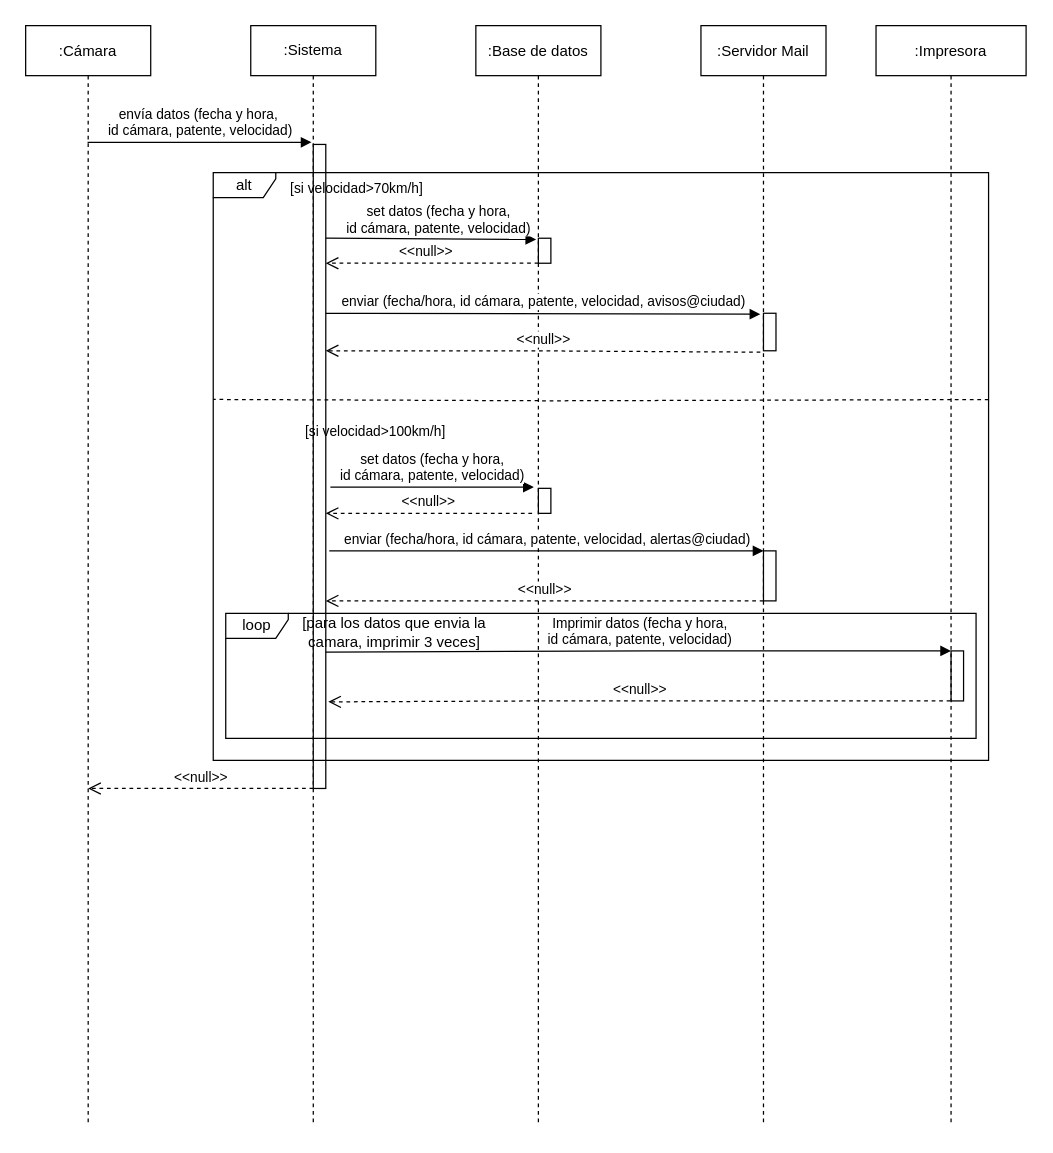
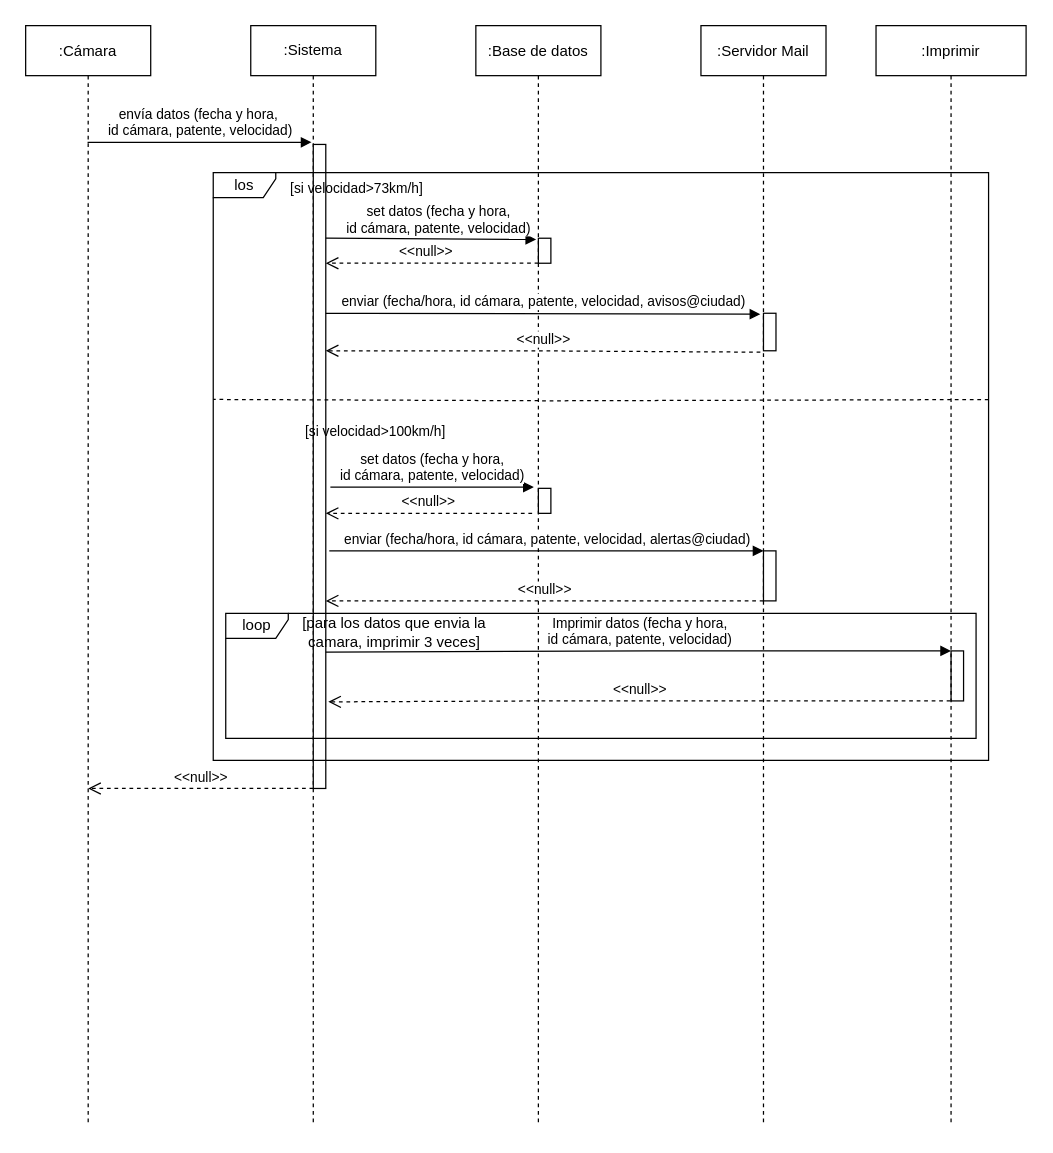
node ":Impresora": label ":Impresora" -> ":Imprimir"
node "alt": label "alt" -> "los"
node "[si velocidad>70km/h]": label "[si velocidad>70km/h]" -> "[si velocidad>73km/h]"
